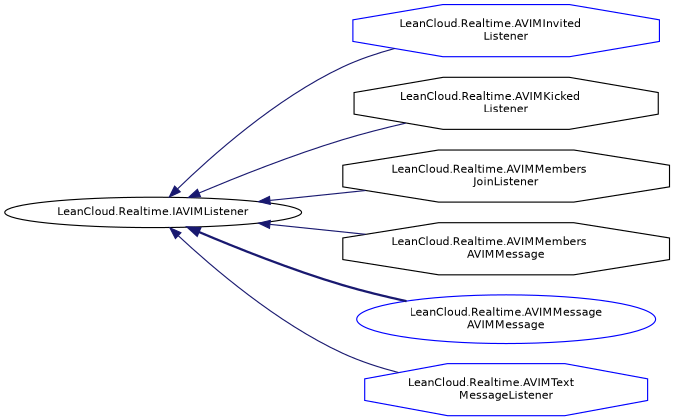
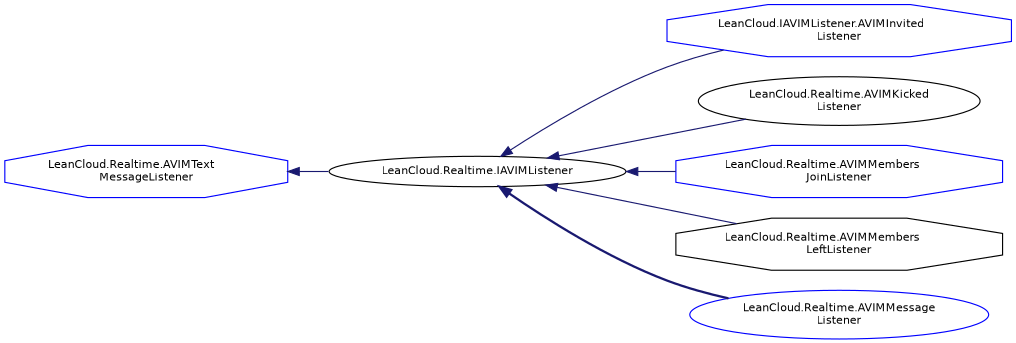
node "LeanCloud.Realtime.AVIMInvited Listener": label "LeanCloud.Realtime.AVIMInvited Listener" -> "LeanCloud.IAVIMListener.AVIMInvited Listener"
node "LeanCloud.Realtime.AVIMKicked Listener": shape octagon -> ellipse
node "LeanCloud.Realtime.AVIMMembers JoinListener": color black -> blue
node "LeanCloud.Realtime.AVIMMembers AVIMMessage": label "LeanCloud.Realtime.AVIMMembers AVIMMessage" -> "LeanCloud.Realtime.AVIMMembers LeftListener"
edge "LeanCloud.Realtime.AVIMText MessageListener" -> "LeanCloud.Realtime.IAVIMListener": reversed
node "LeanCloud.Realtime.AVIMMessage AVIMMessage": label "LeanCloud.Realtime.AVIMMessage AVIMMessage" -> "LeanCloud.Realtime.AVIMMessage Listener"
